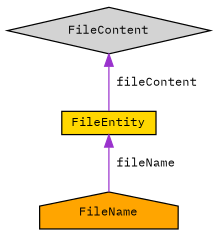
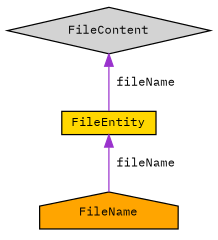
edge "FileEntity" -> "FileContent": label " fileContent" -> " fileName"
